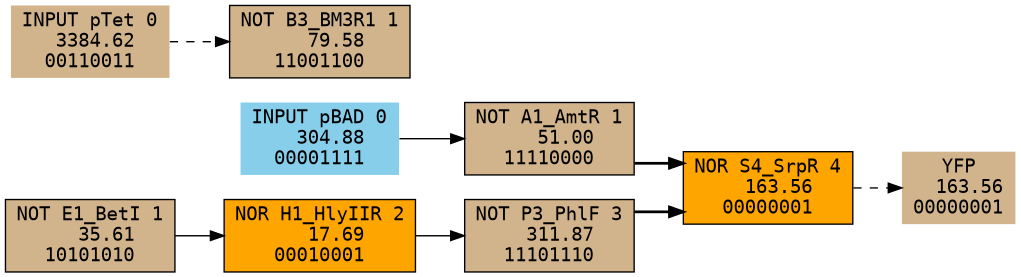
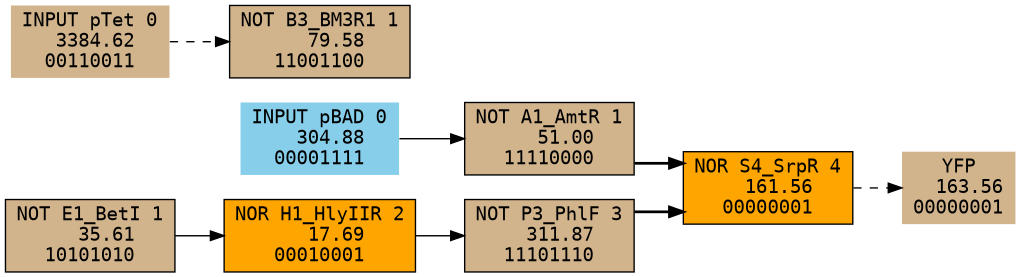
node "NOR S4_SrpR 4 163.56 00000001": label "NOR S4_SrpR 4 163.56 00000001" -> "NOR S4_SrpR 4 161.56 00000001"
